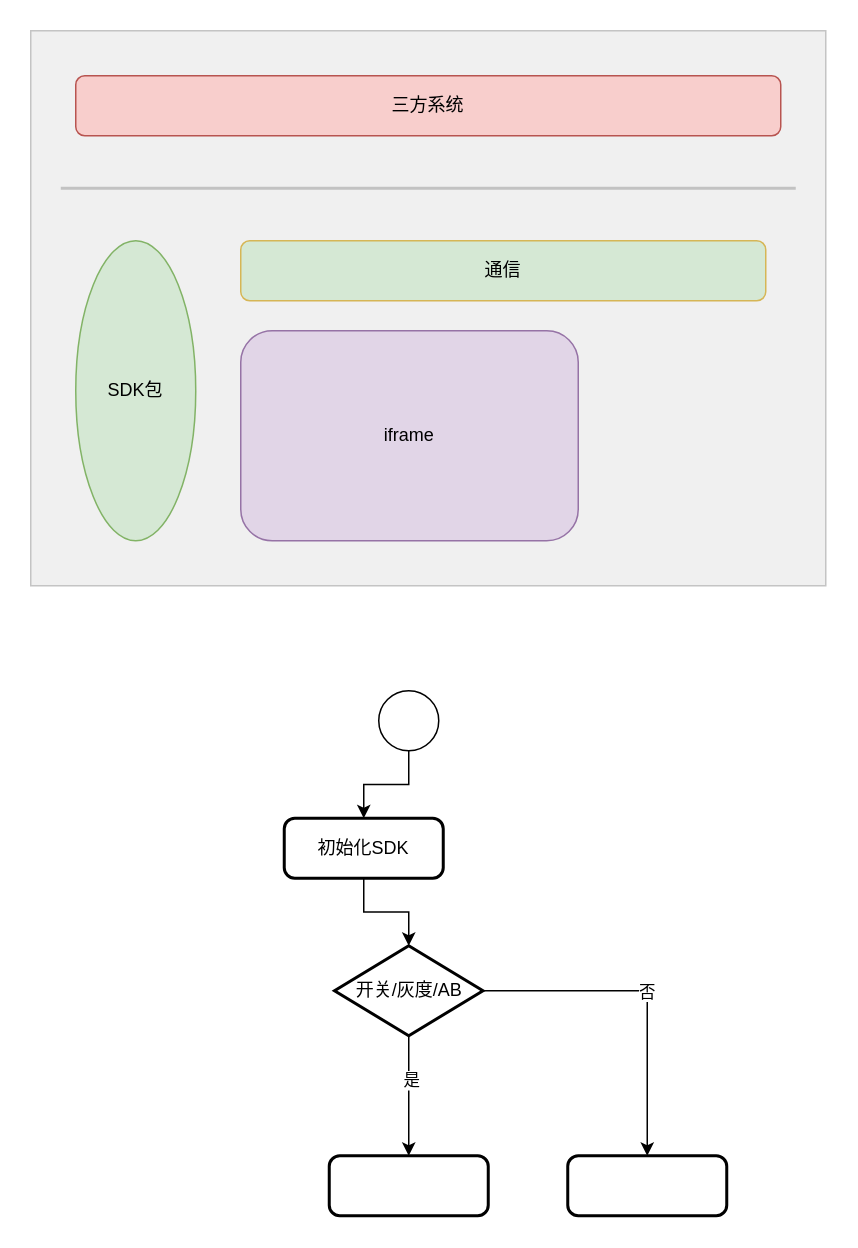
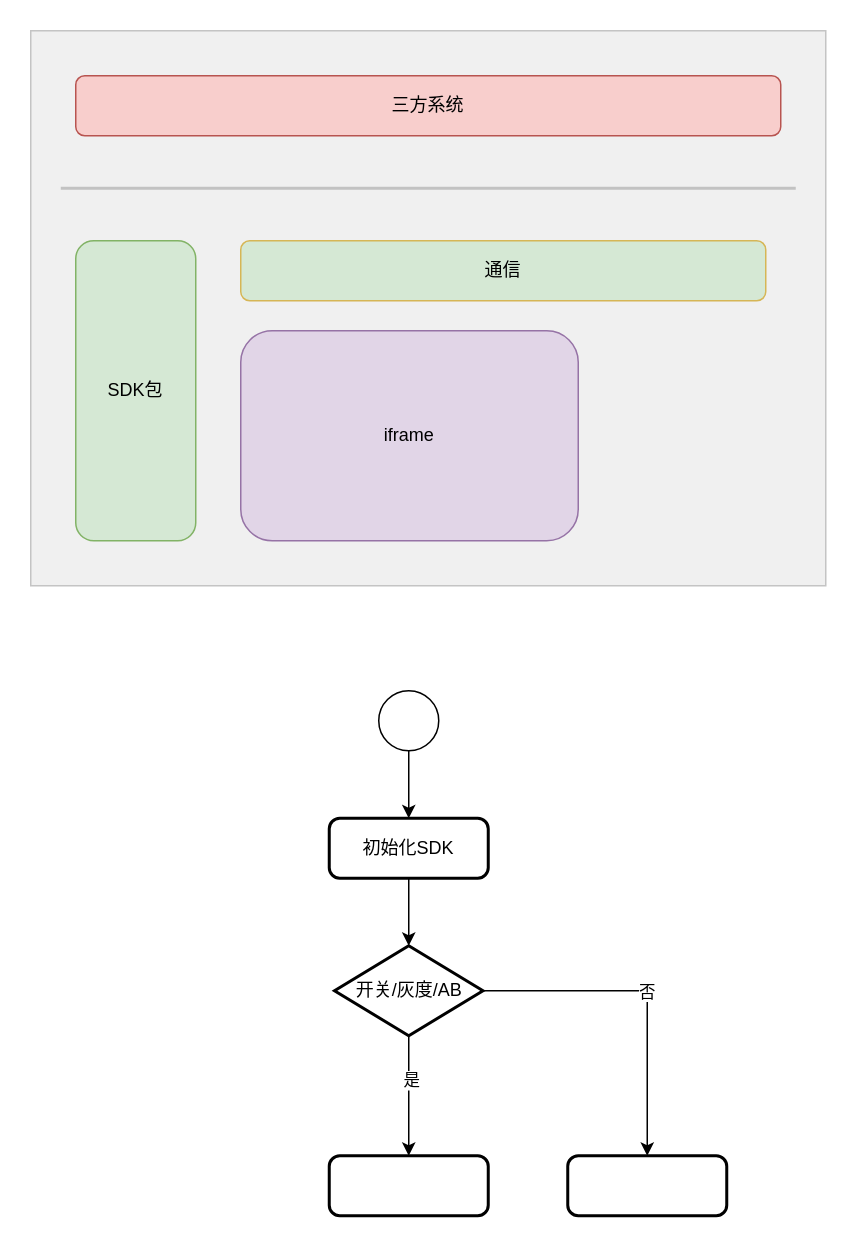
node "SDK包": shape ellipse -> rounded rectangle
node "初始化SDK": moved (364, 848) -> (409, 848)
